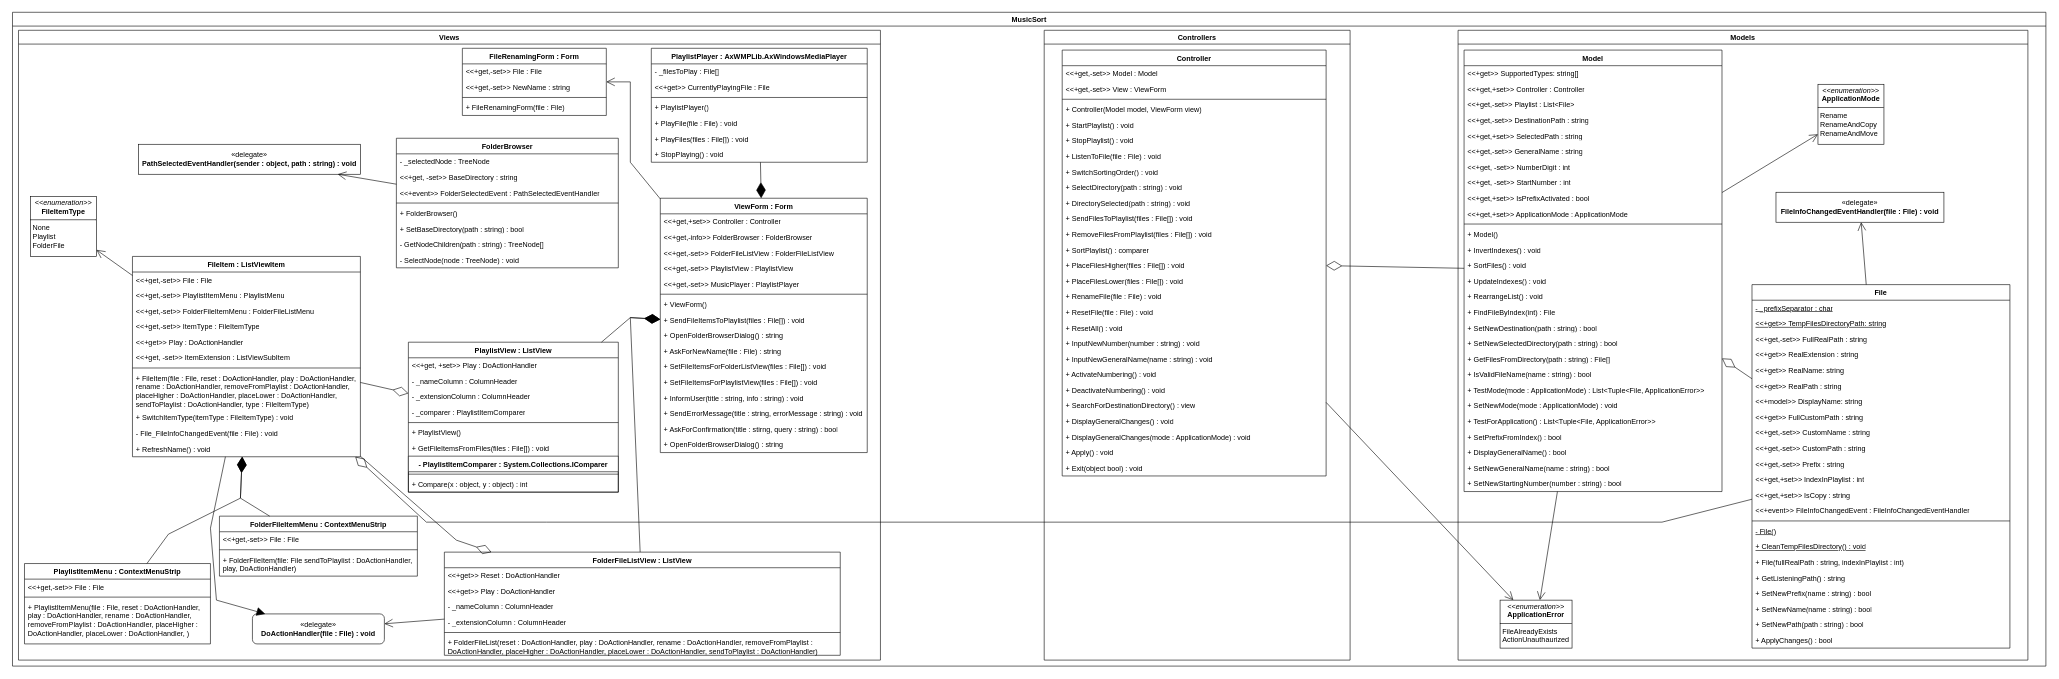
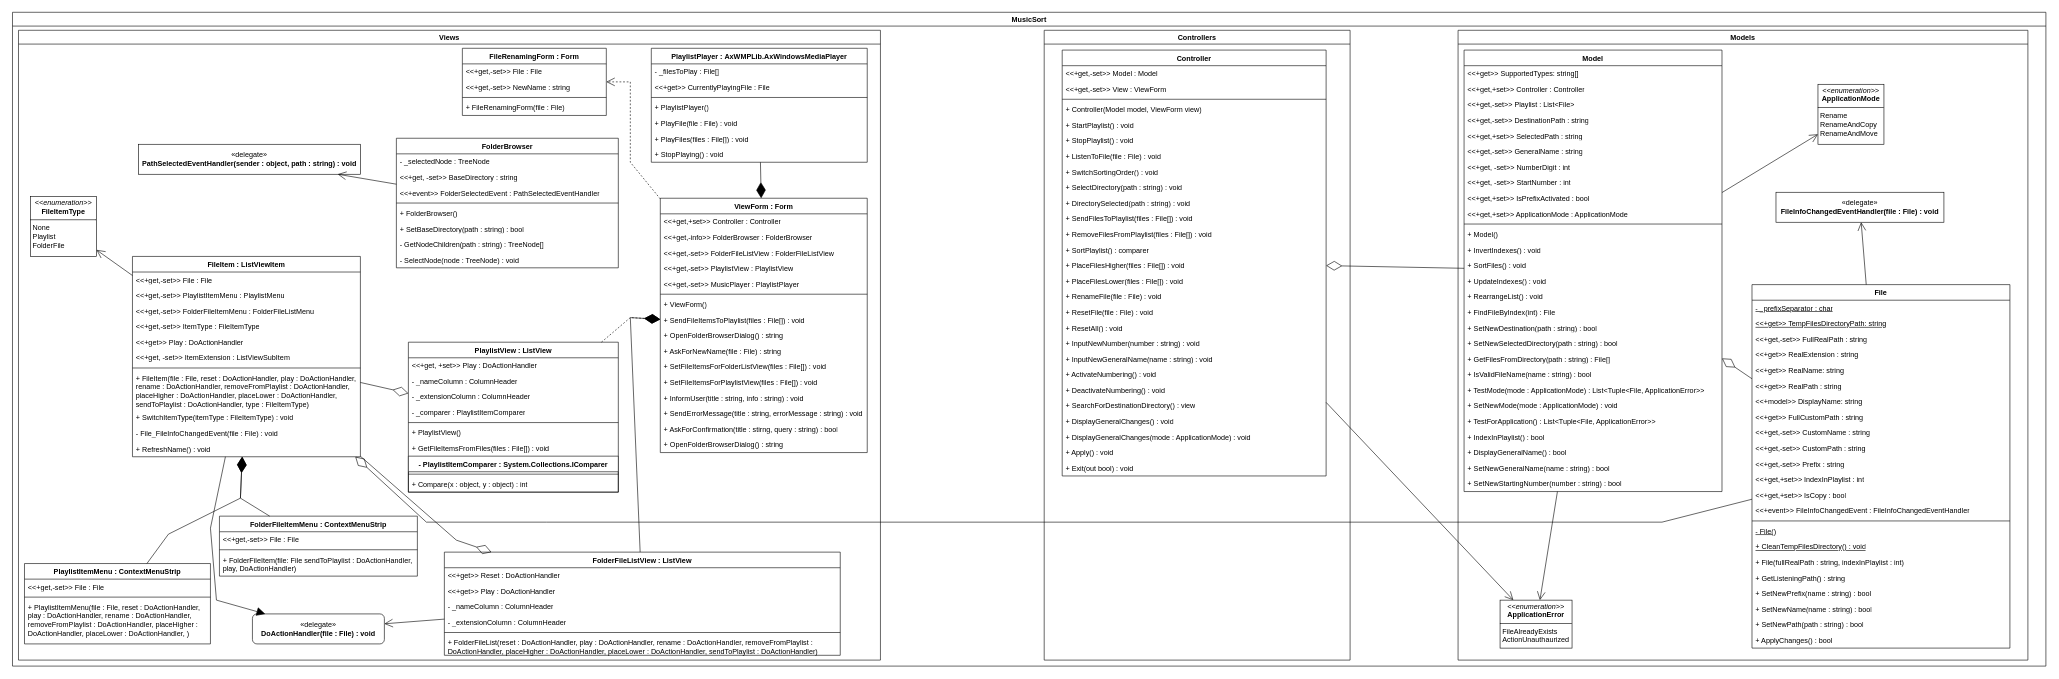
edge "ViewForm : Form" -> "FileRenamingForm : Form": style solid -> dashed
edge "PlaylistView : ListView" -> "ViewForm : Form": style solid -> dashed
node "+ SetPrefixFromIndex() : bool": label "+ SetPrefixFromIndex() : bool" -> "+ IndexInPlaylist() : bool"
node "+ Exit(object bool) : void": label "+ Exit(object bool) : void" -> "+ Exit(out bool) : void"
node "<<+get,+set>> IsCopy : string": label "<<+get,+set>> IsCopy : string" -> "<<+get,+set>> IsCopy : bool"
